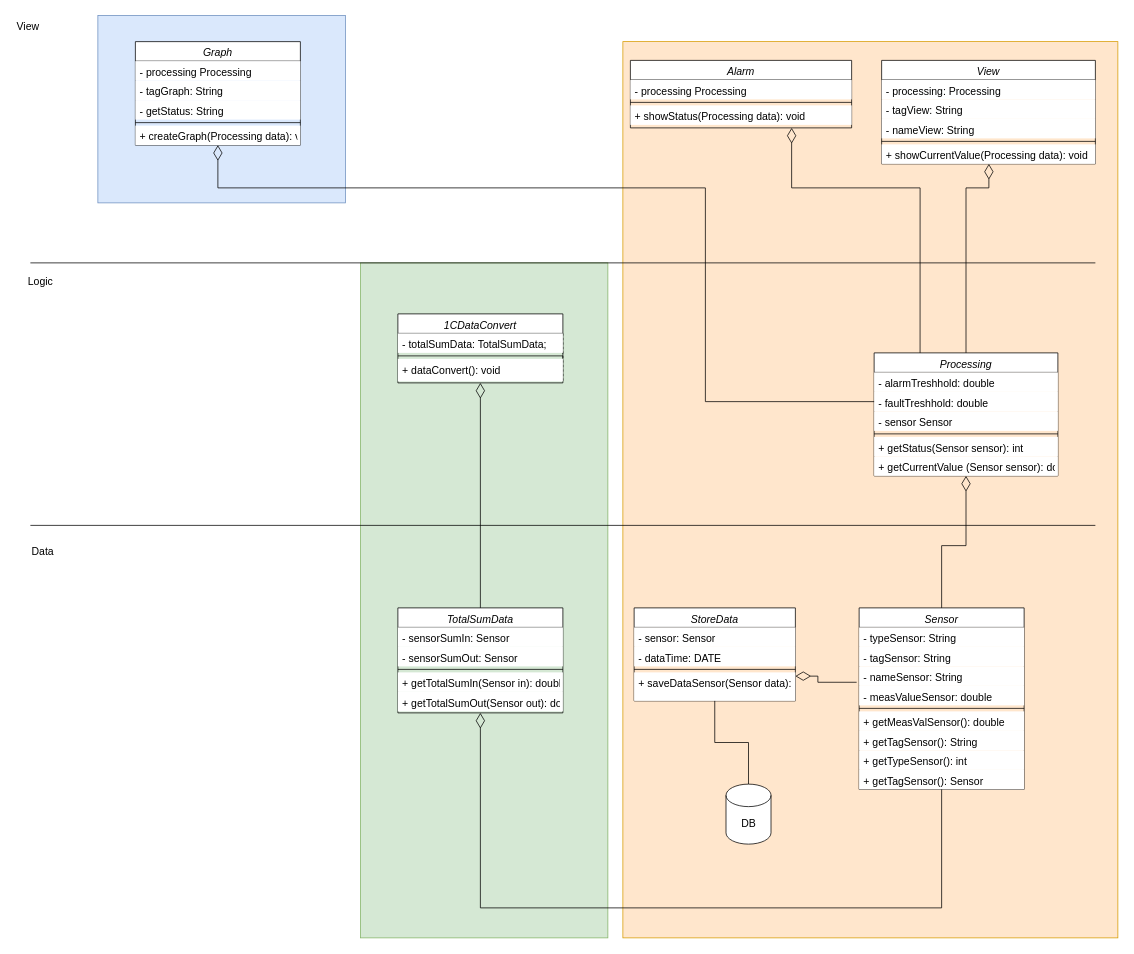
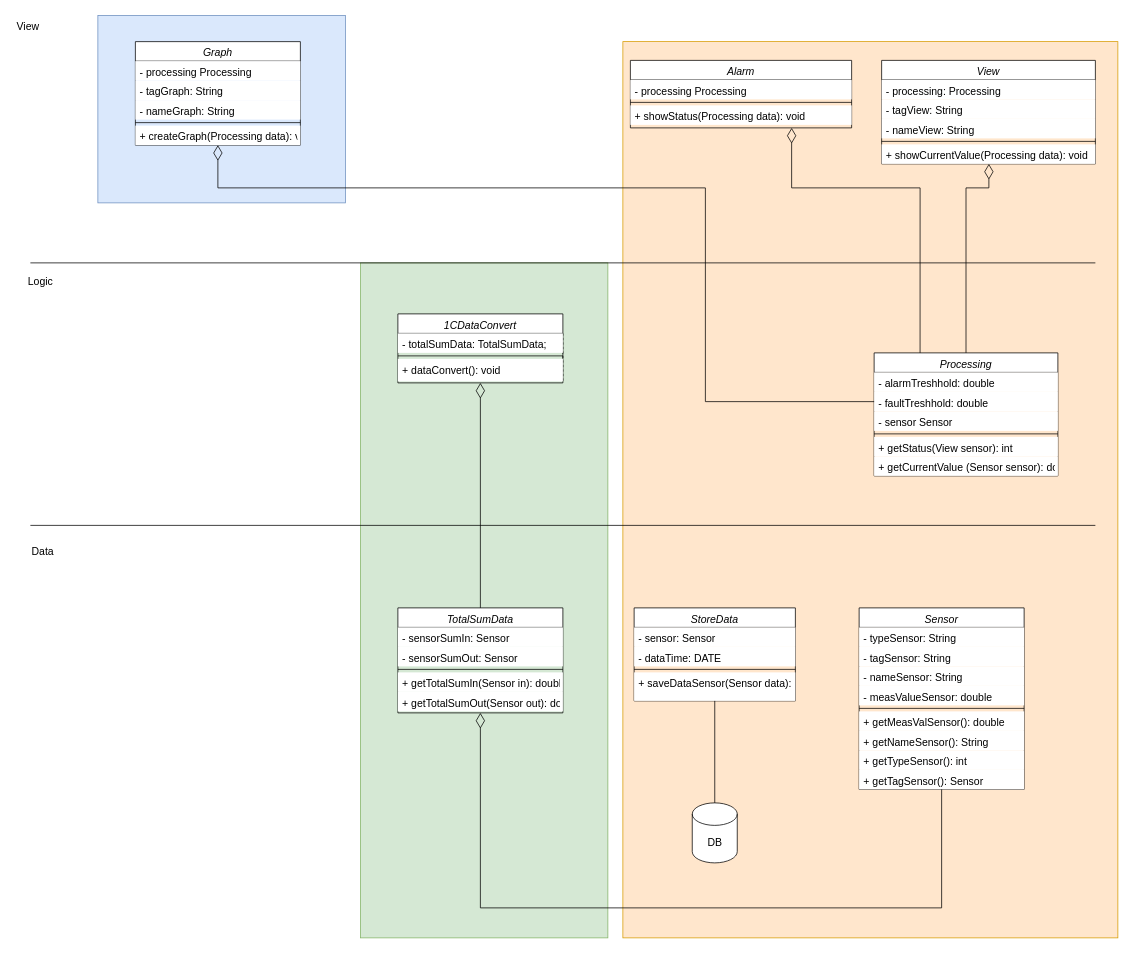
node "- getStatus: String": label "- getStatus: String" -> "- nameGraph: String"
node "+ getStatus(Sensor sensor): int": label "+ getStatus(Sensor sensor): int" -> "+ getStatus(View sensor): int"
edge "Sensor" -> "Processing": removed
edge "- nameSensor: String" -> "+ saveDataSensor(Sensor data): void": removed
node "+ getTagSensor(): String": label "+ getTagSensor(): String" -> "+ getNameSensor(): String"
node "DB": moved (749, 814) -> (715, 833)
